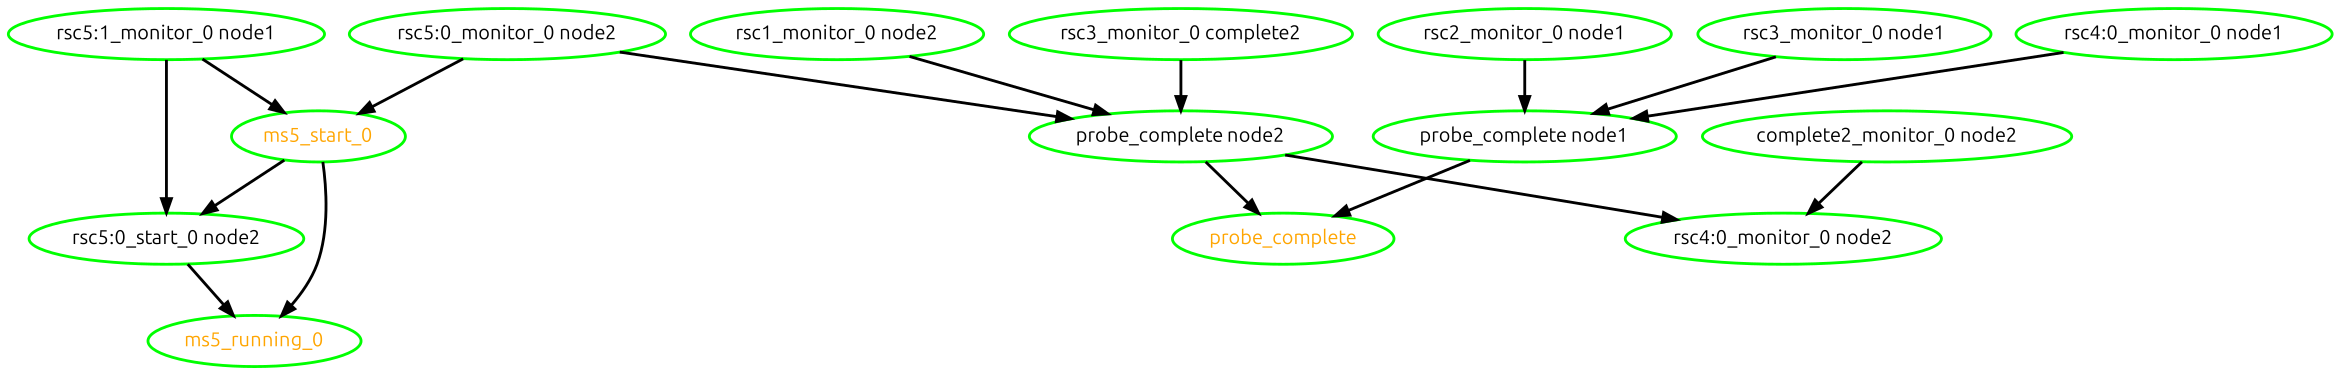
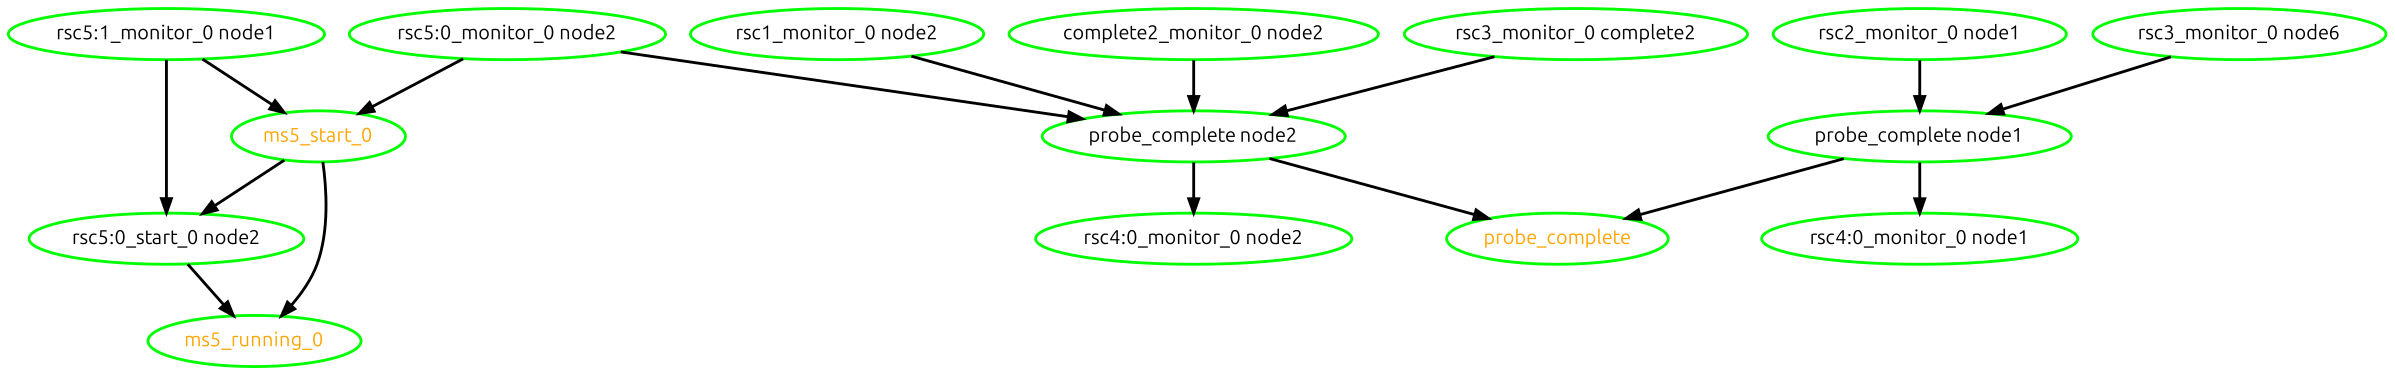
node "rsc3_monitor_0 node1": label "rsc3_monitor_0 node1" -> "rsc3_monitor_0 node6"
edge "rsc4:0_monitor_0 node1" -> "probe_complete node1": reversed
edge "complete2_monitor_0 node2" -> "rsc4:0_monitor_0 node2": now "complete2_monitor_0 node2" -> "probe_complete node2"
